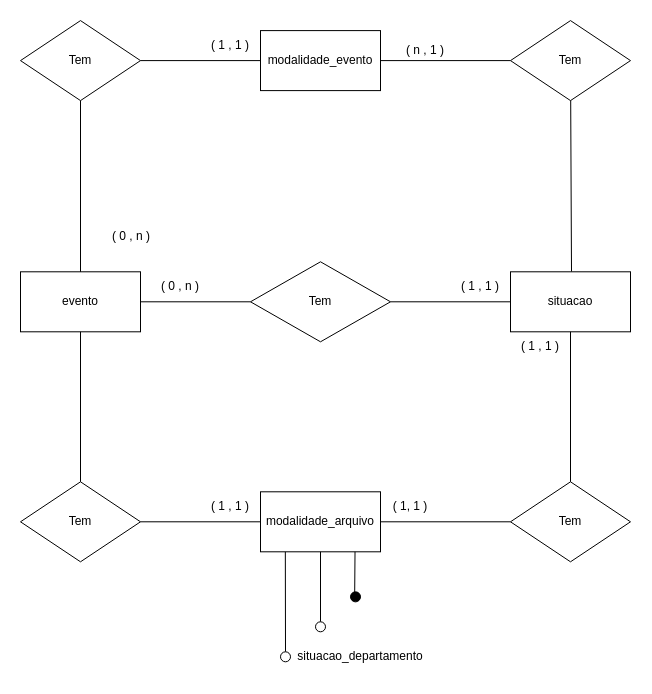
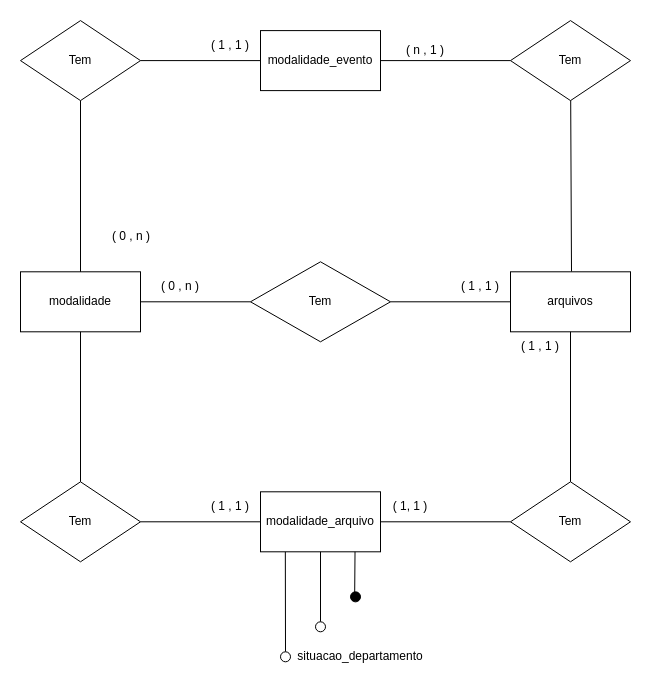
node "evento": label "evento" -> "modalidade"
node "situacao": label "situacao" -> "arquivos"
